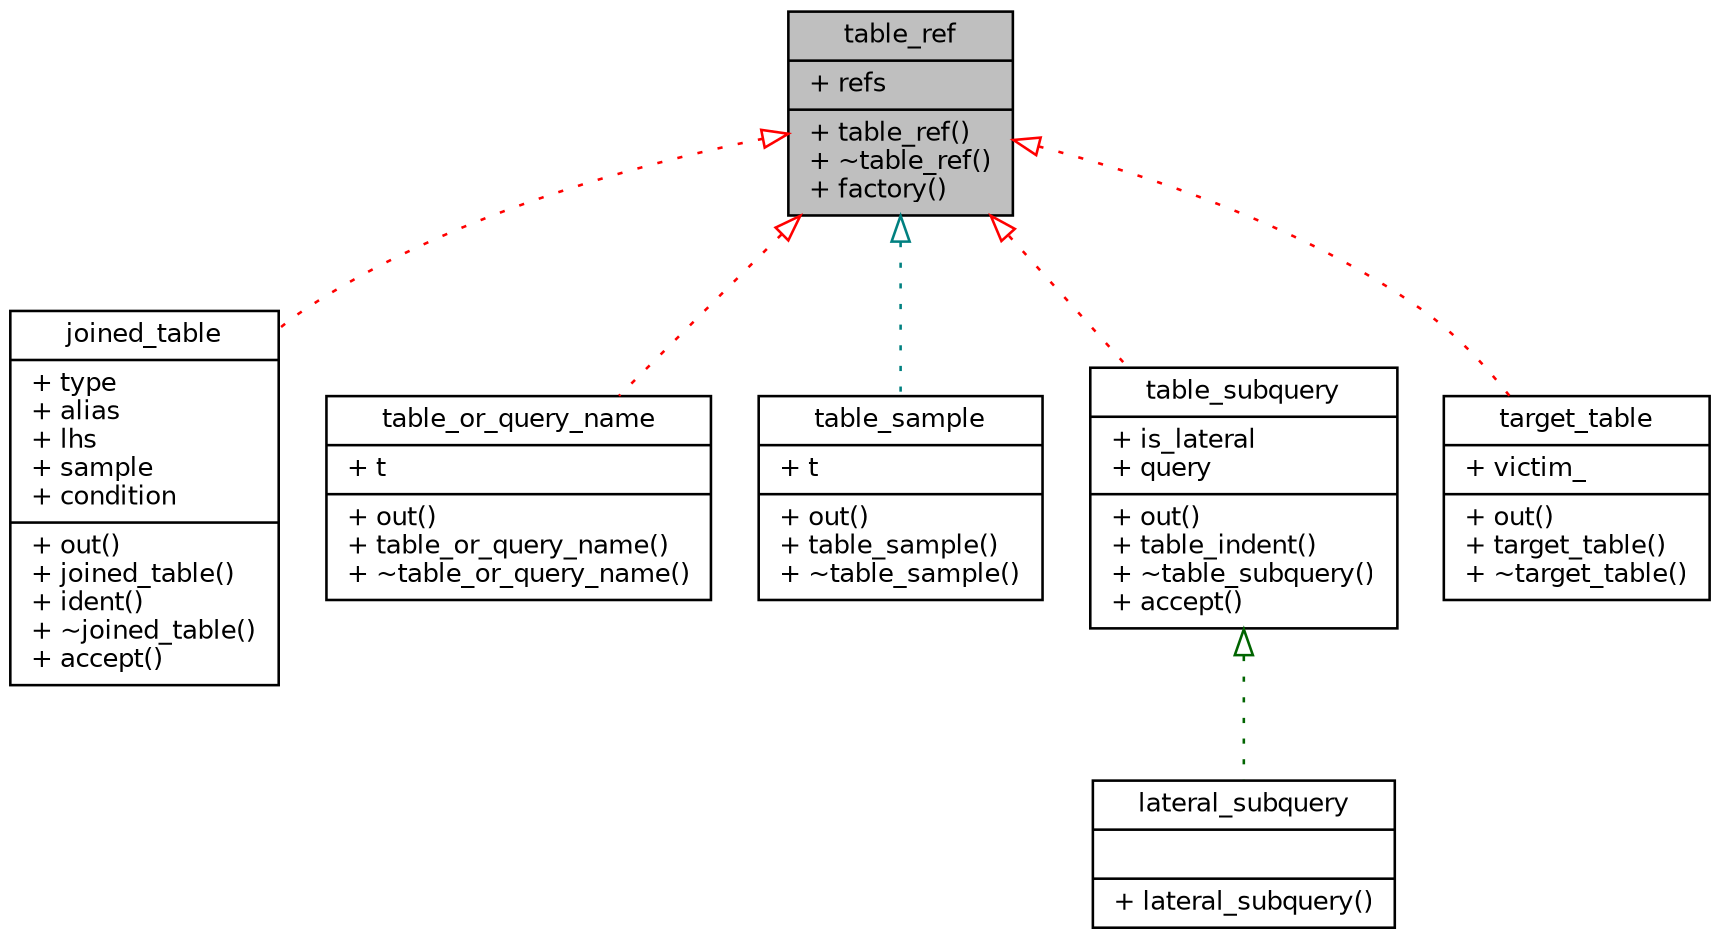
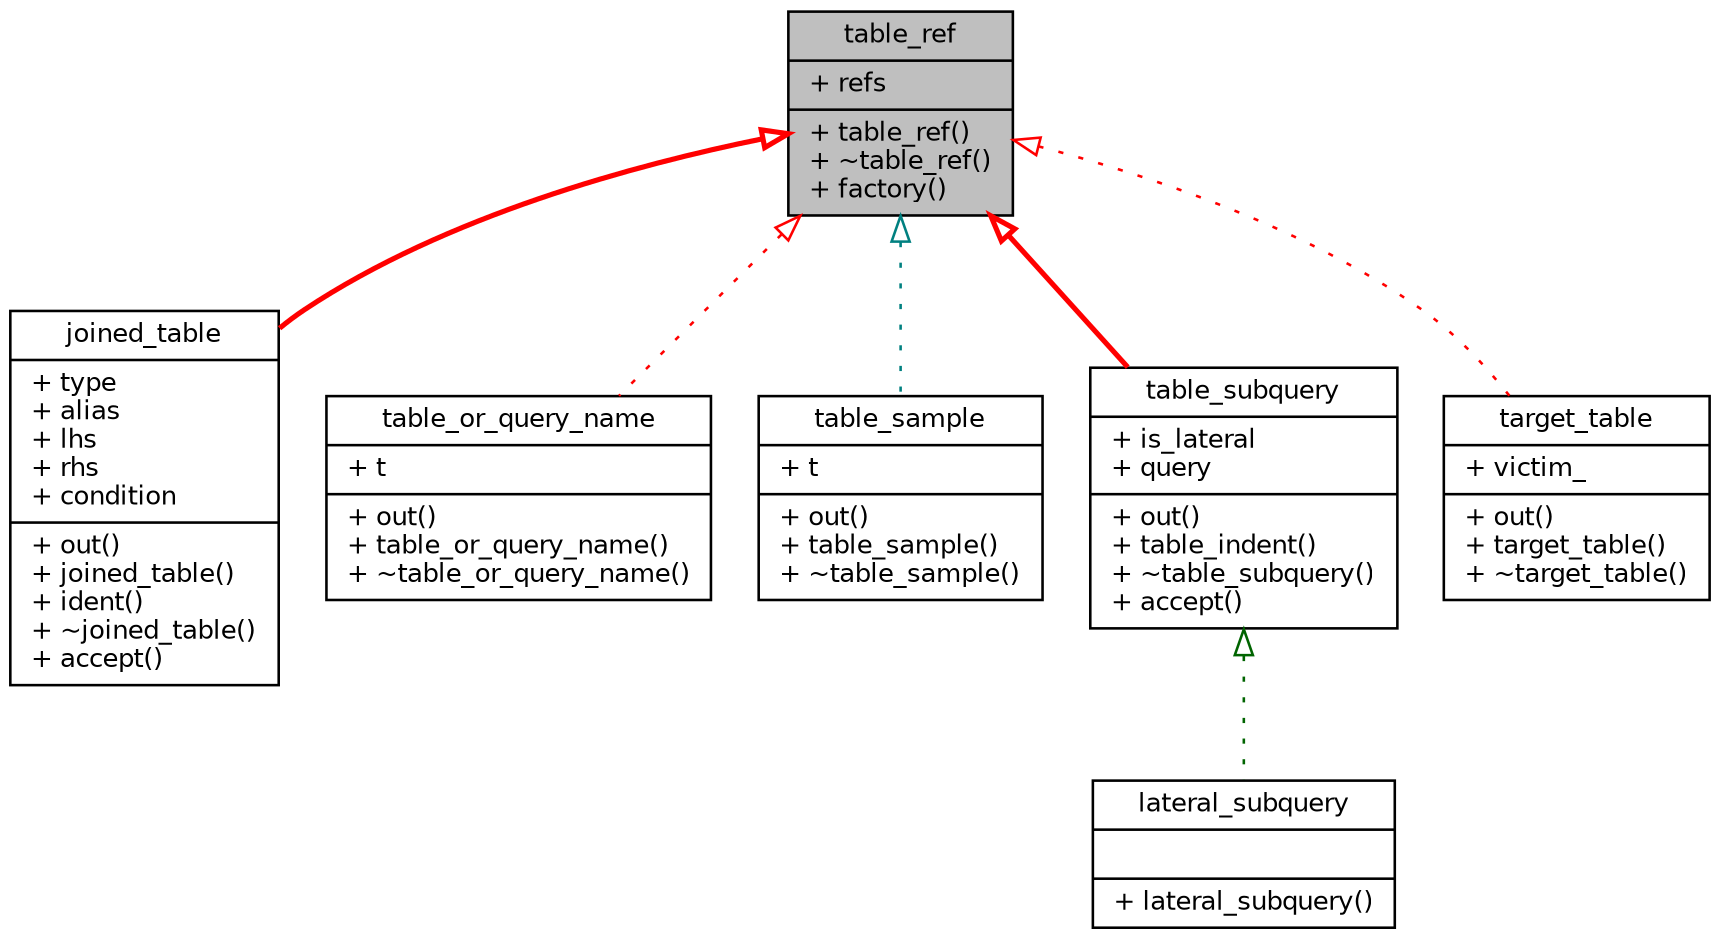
edge "joined_table" -> "table_ref": style dotted -> bold
edge "table_subquery" -> "table_ref": style dotted -> bold
node "joined_table": text "+ sample" -> "+ rhs"
